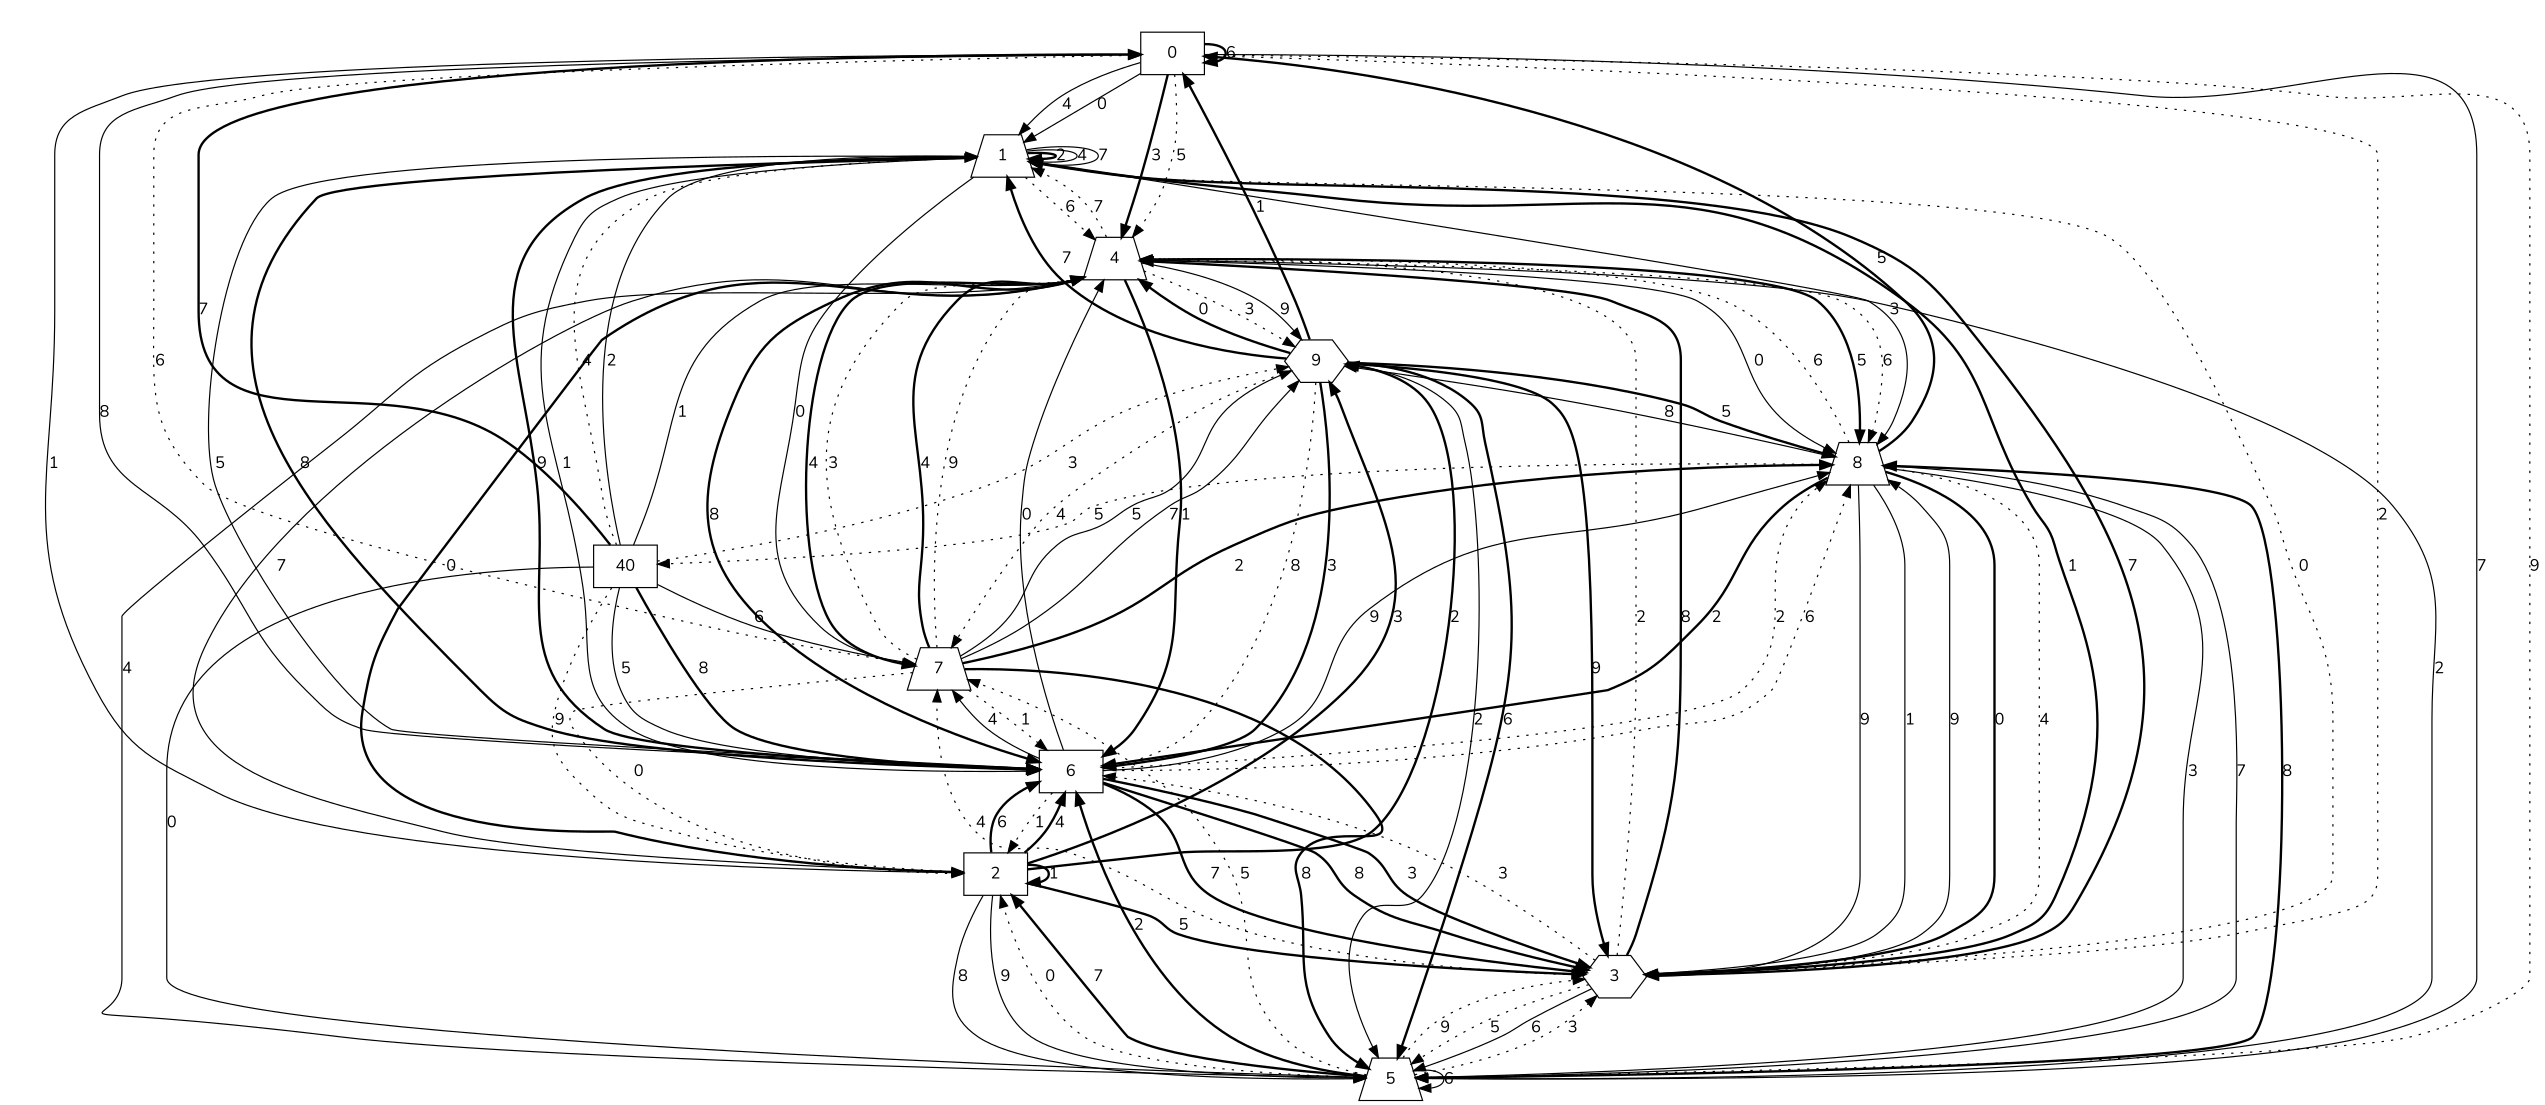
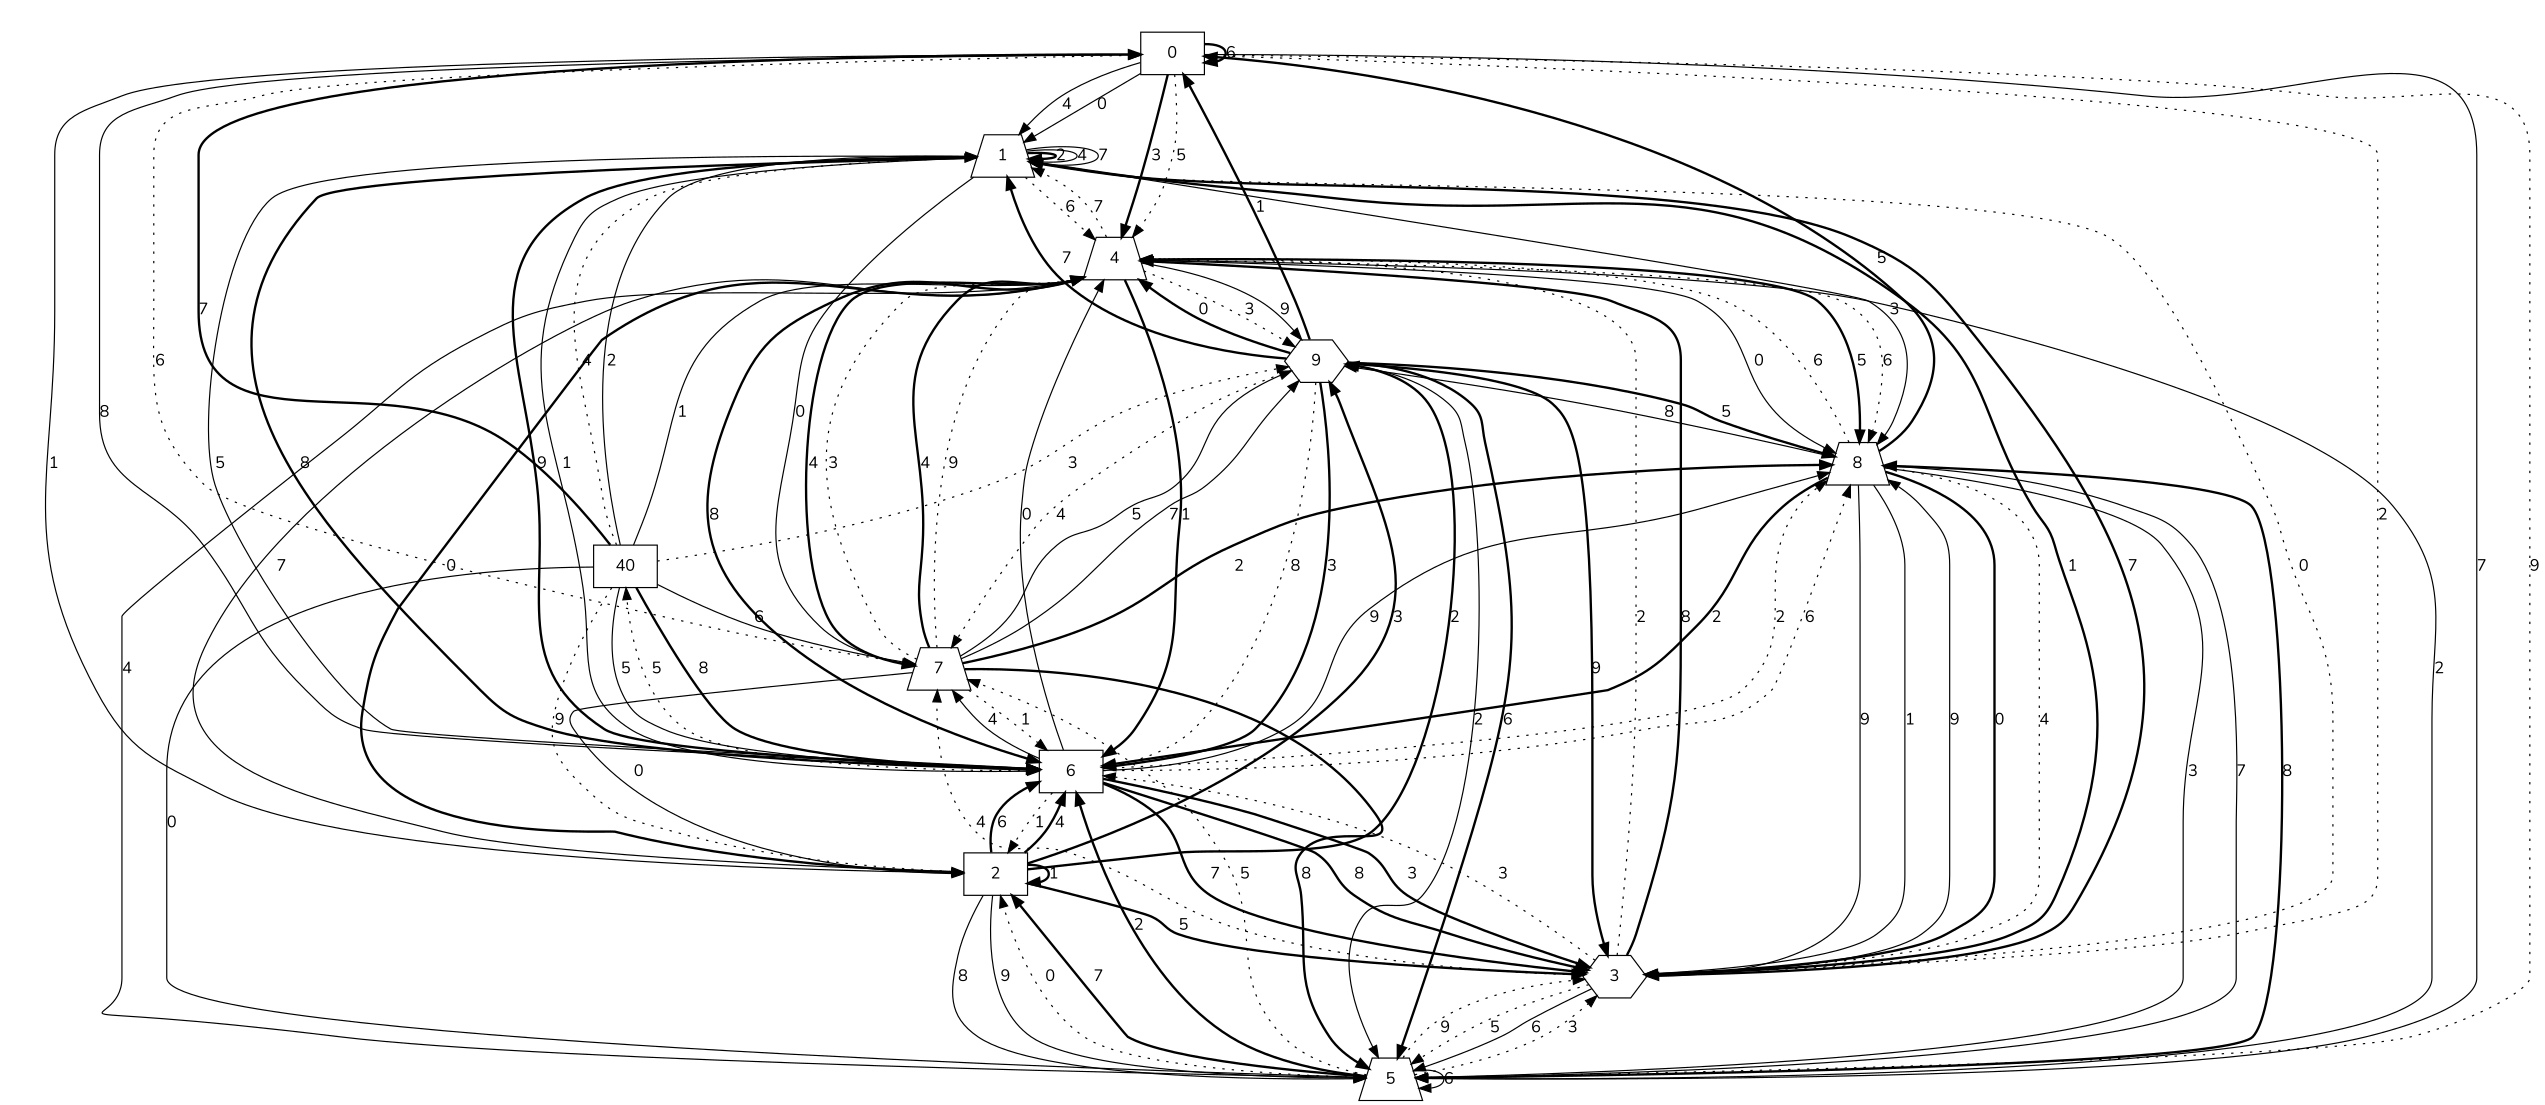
edge "8" -> "40": now "6" -> "40"
edge "7" -> "2": style dotted -> solid
